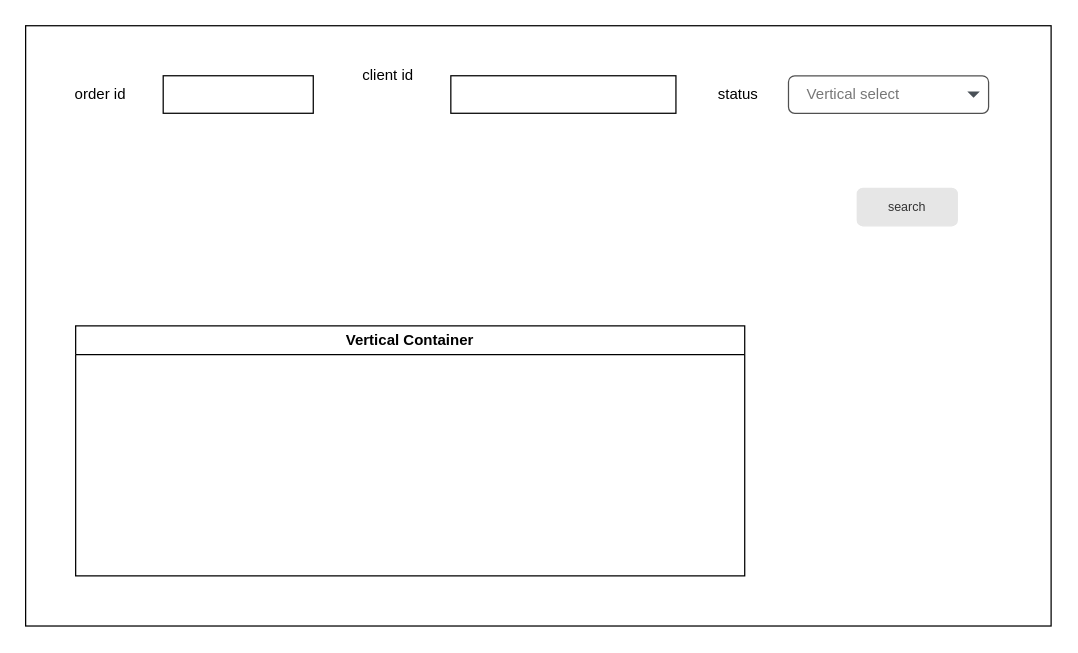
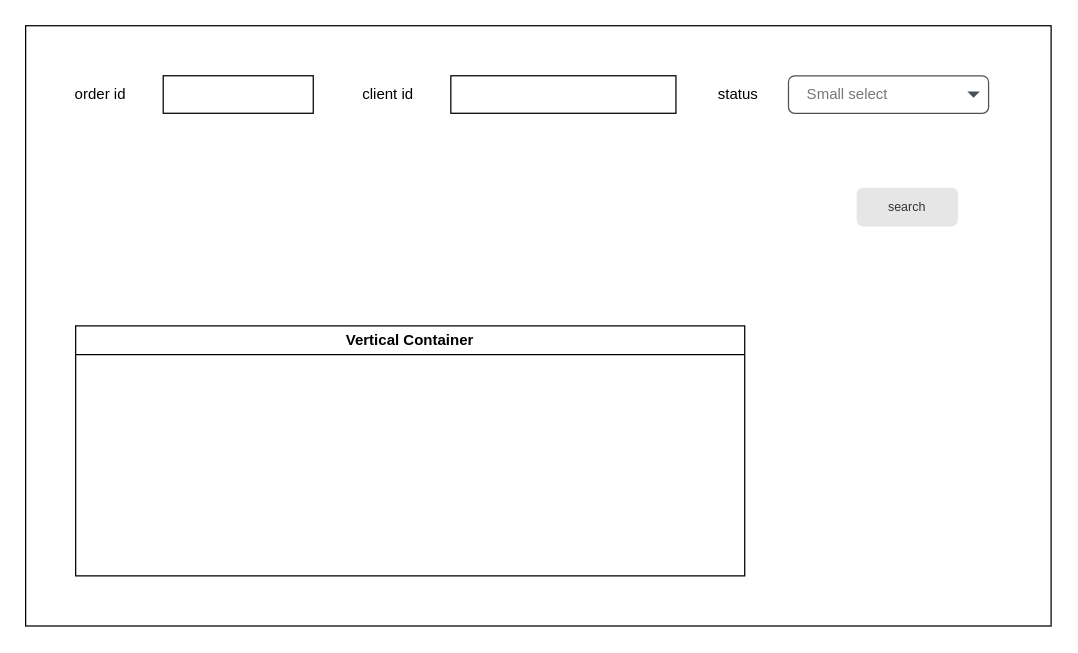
node "client id": moved (388, 76) -> (388, 94)
node "Vertical select": label "Vertical select" -> "Small select"
